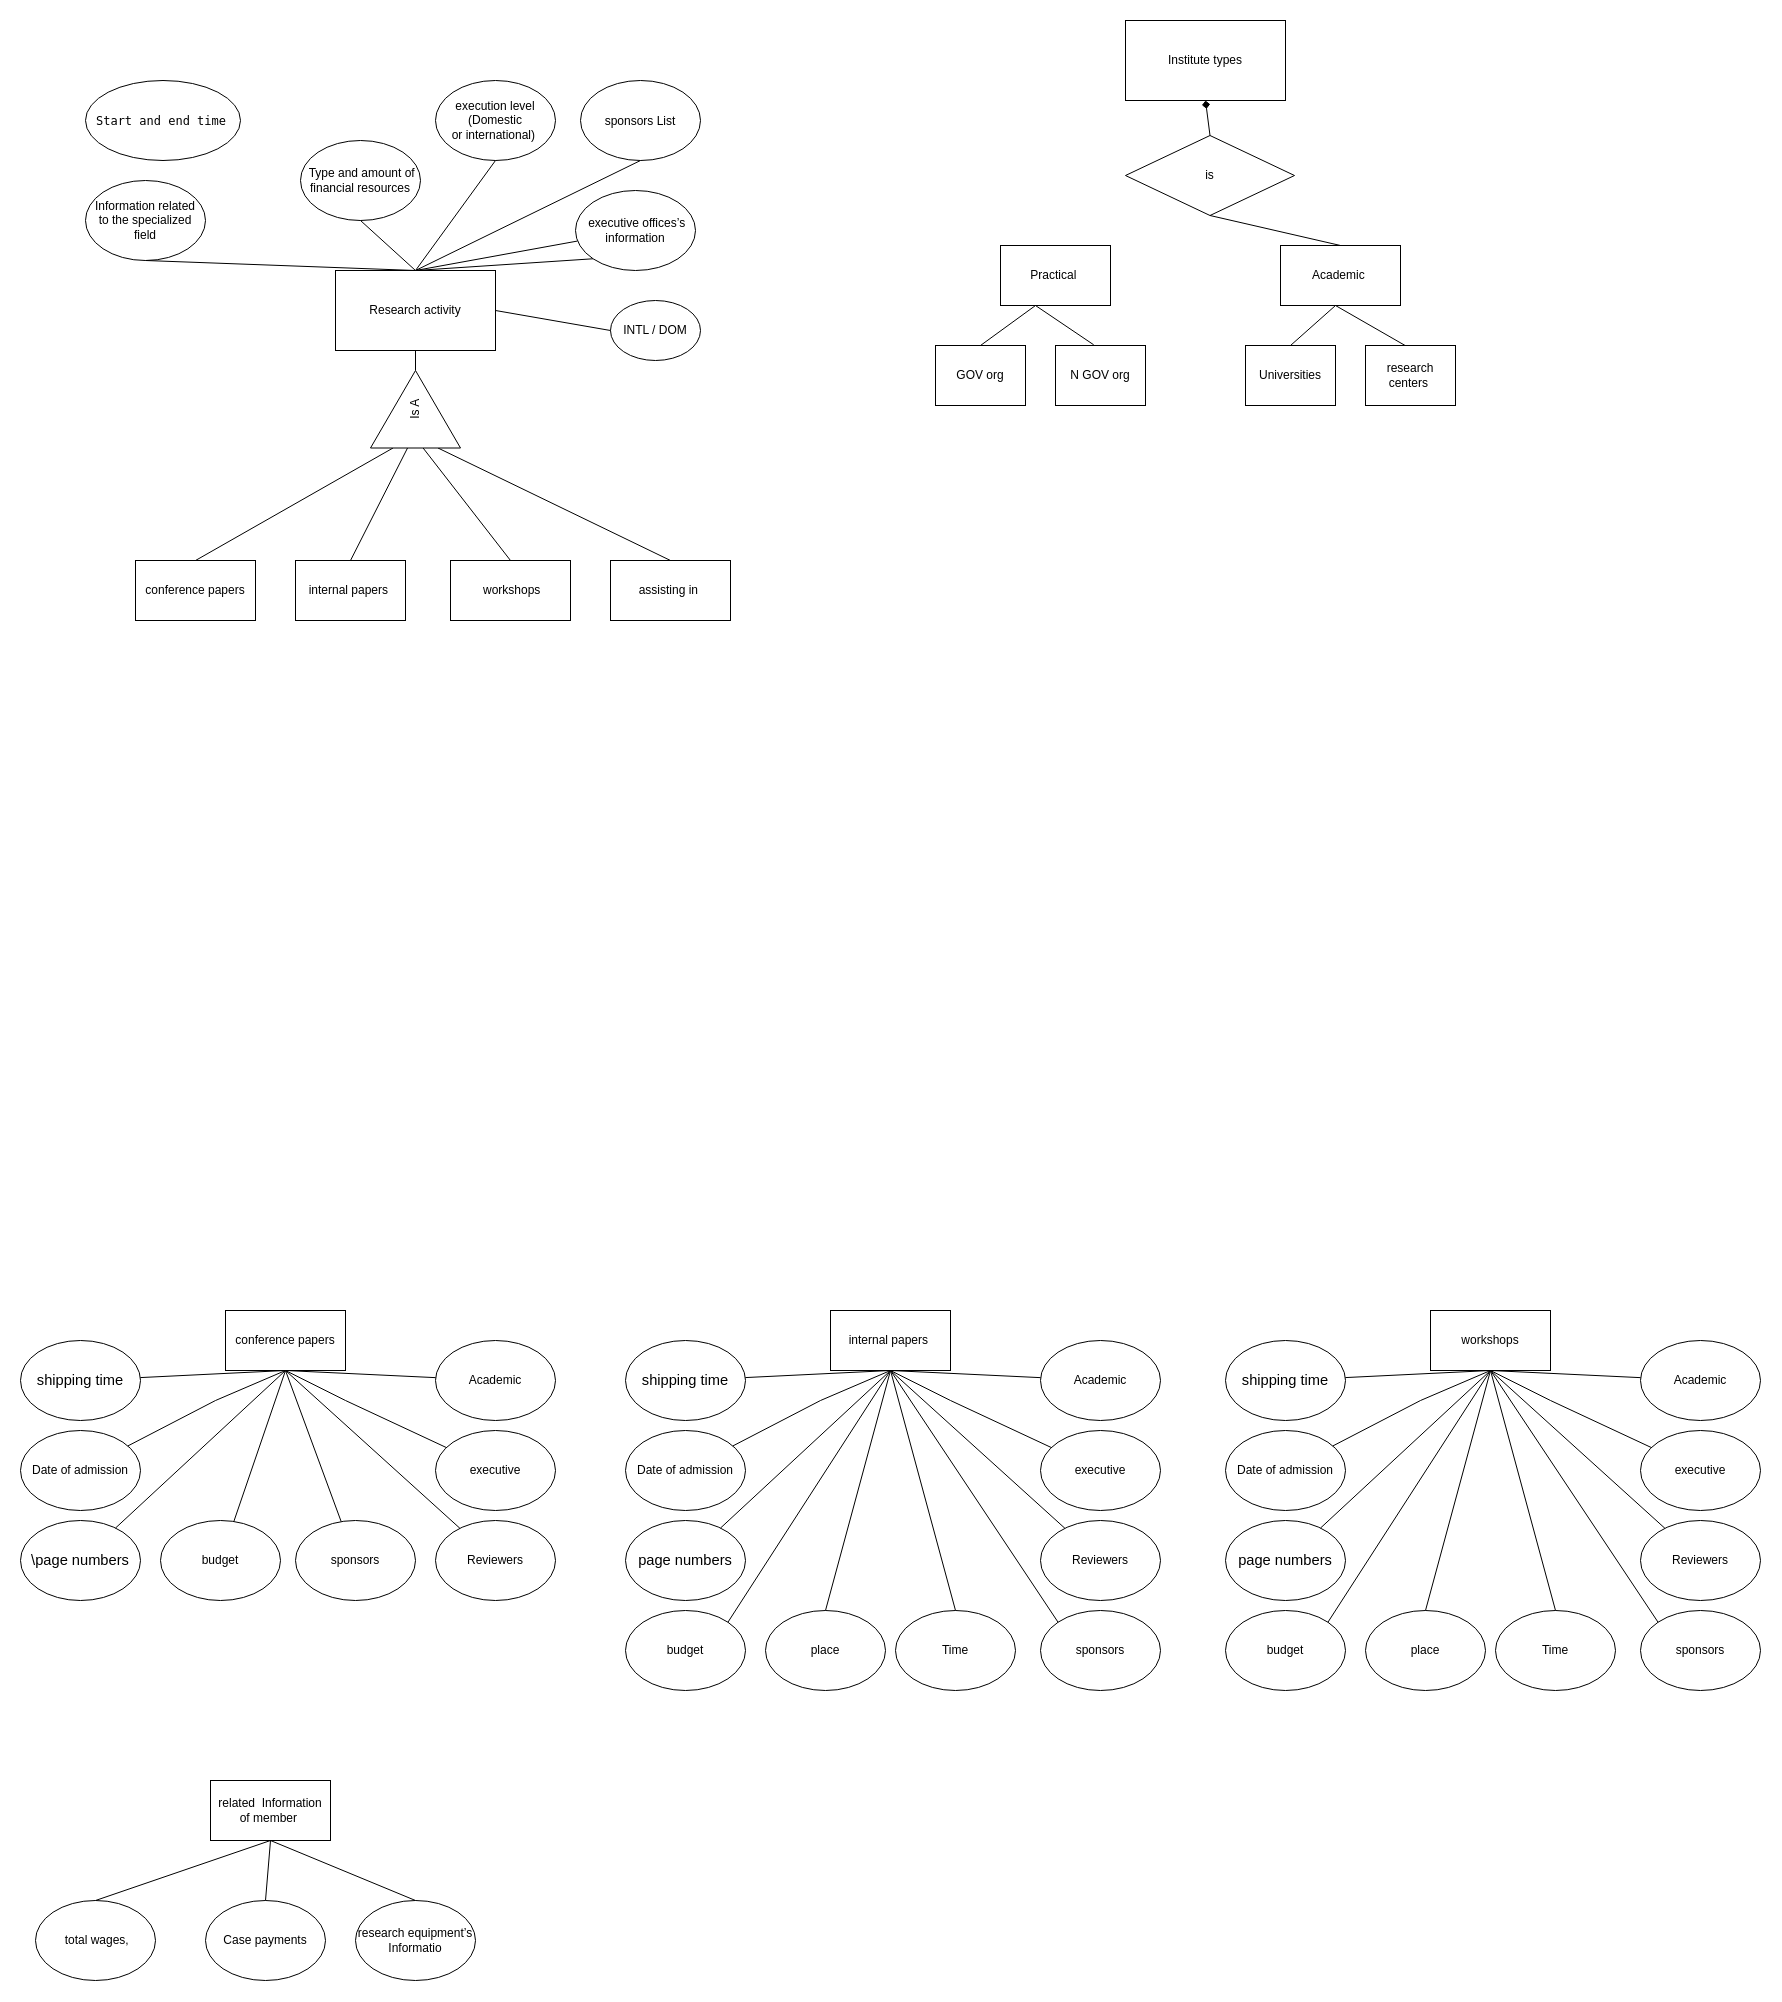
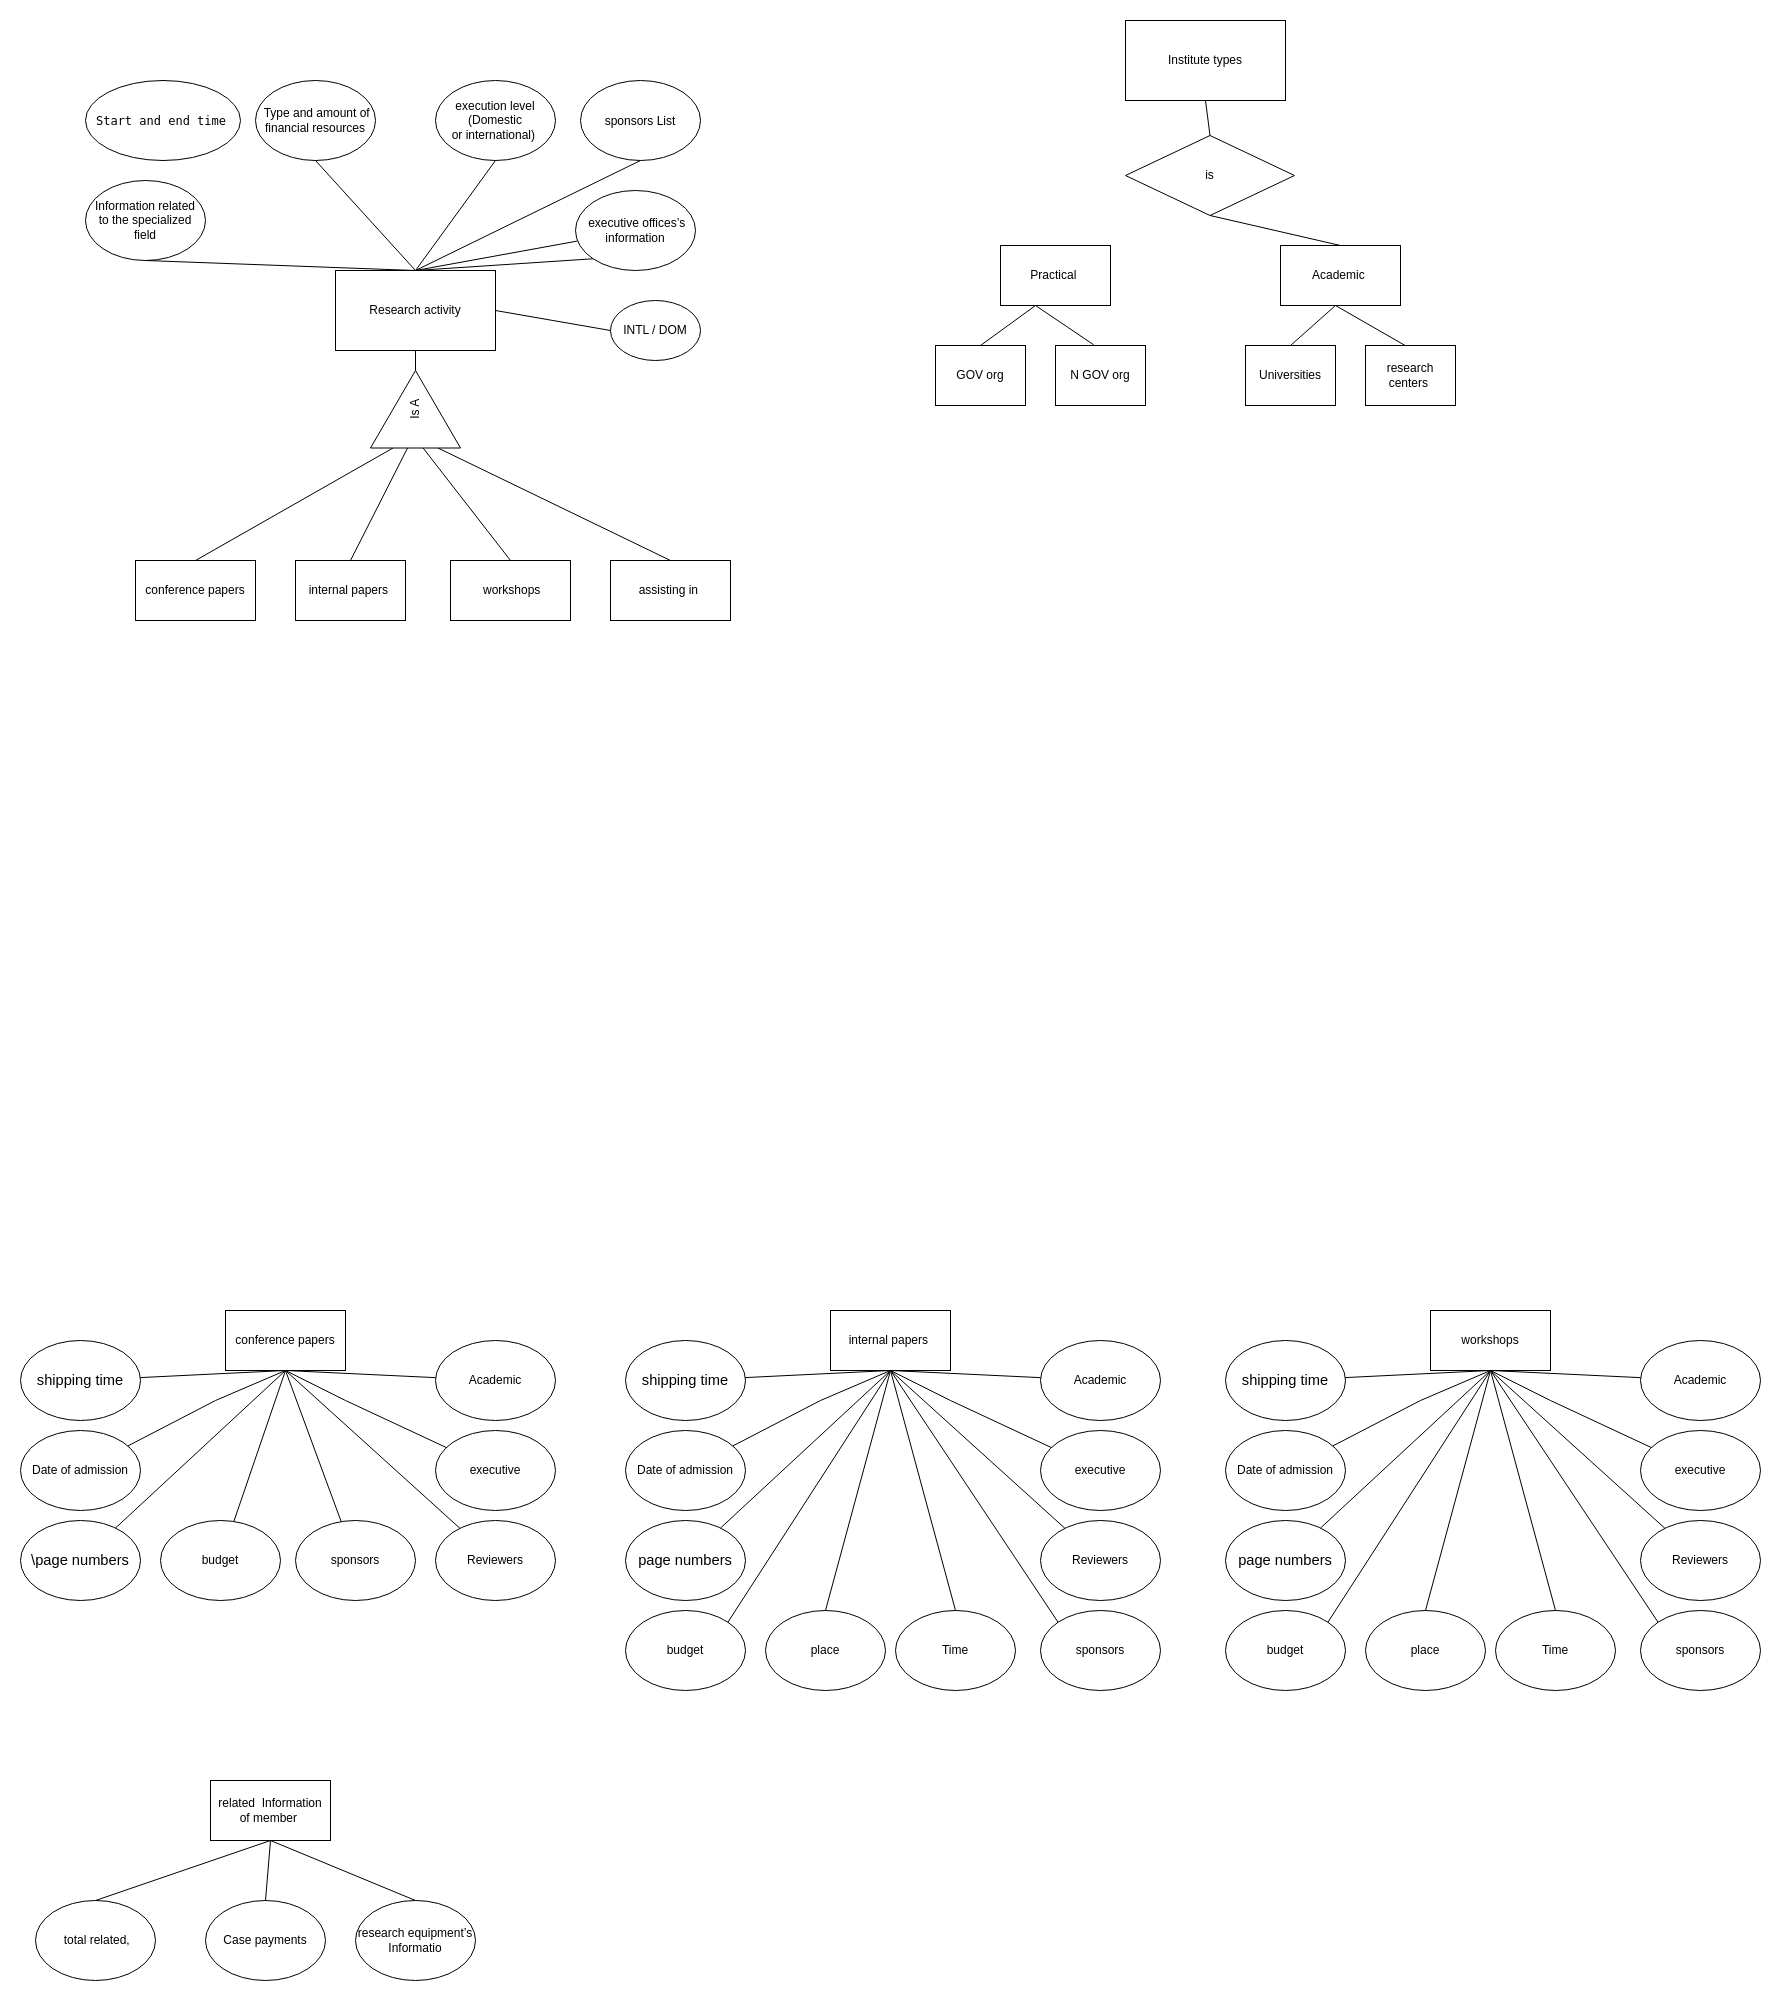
edge "is" -> "Institute types": arrowhead diamond -> none
node "Type and amount of financial resources": moved (361, 181) -> (316, 121)
node "total wages,": label "total wages," -> "total related,"
